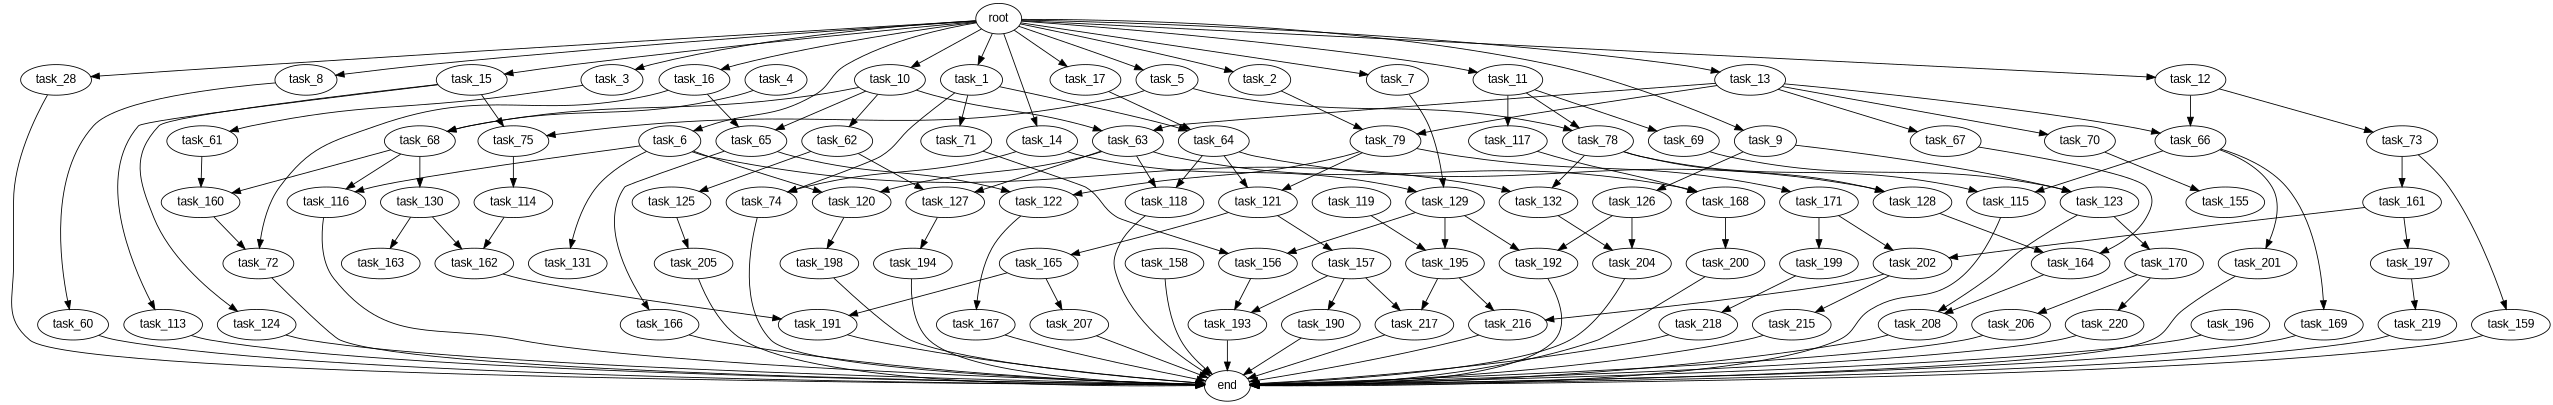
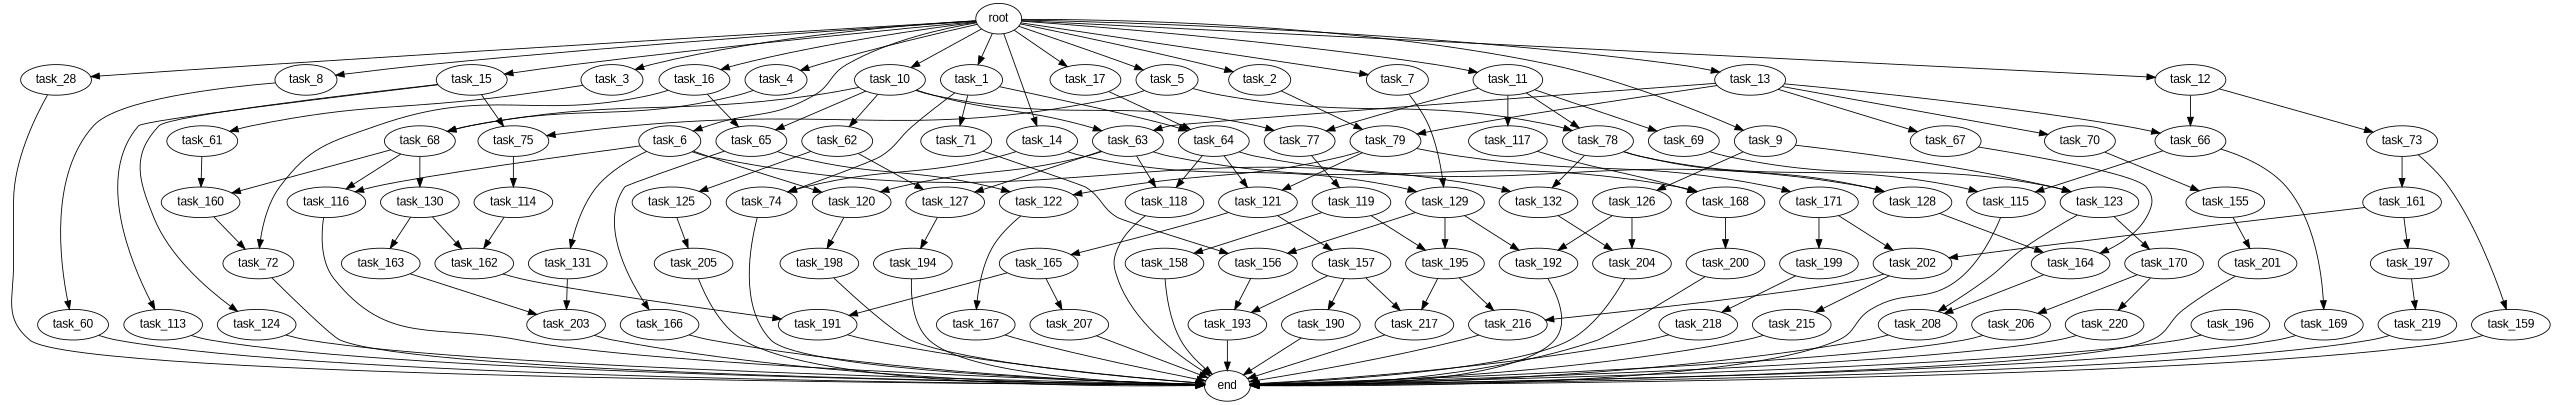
edge "root" -> "task_4": added
node "task_77": added
edge "task_66" -> "task_201": now "task_155" -> "task_201"
edge "task_119" -> "task_158": added
node "task_203": added
